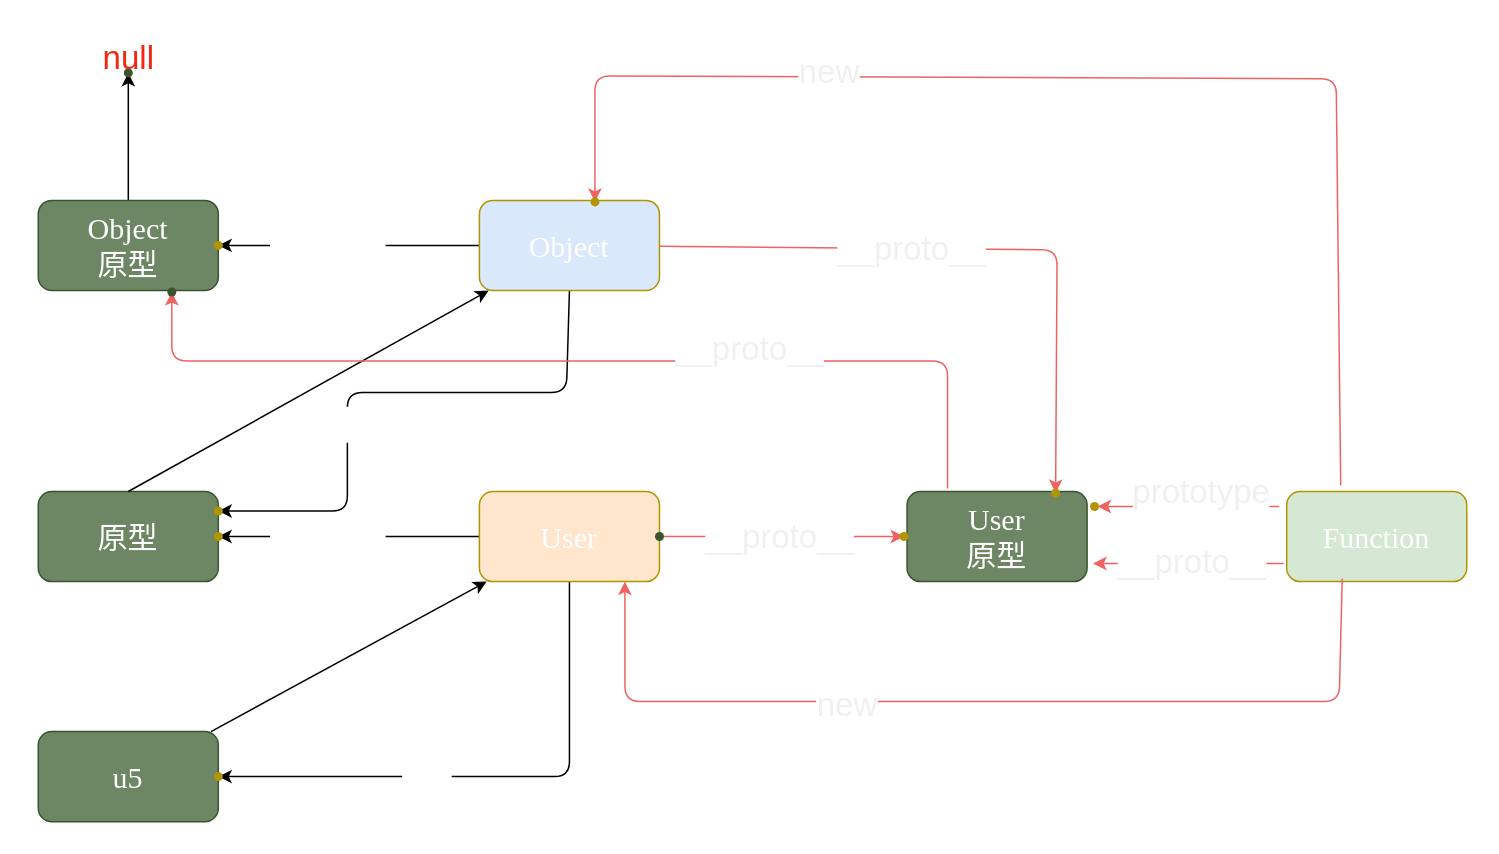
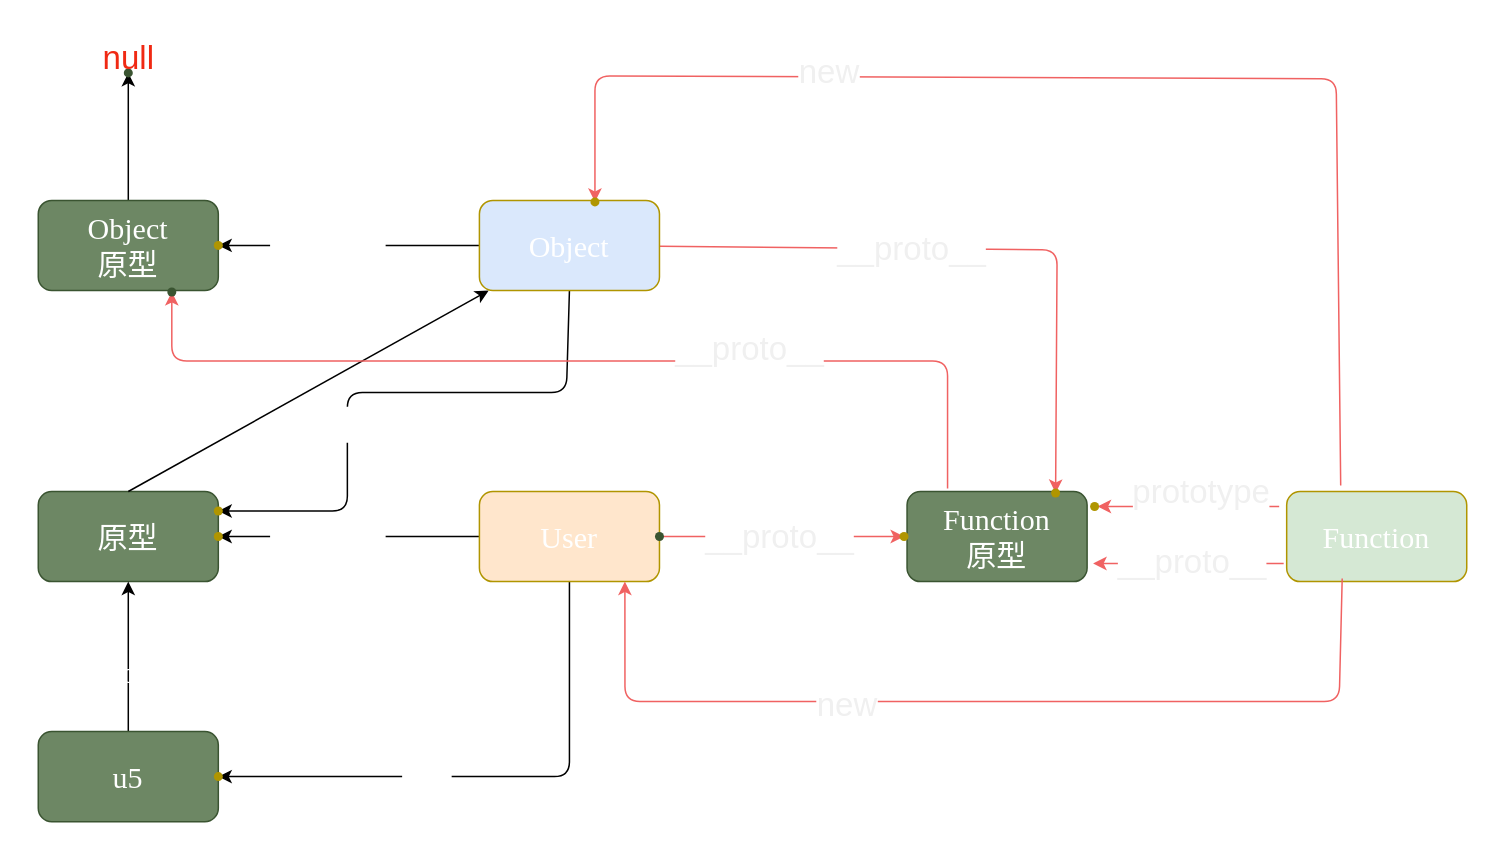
node "User 原型": label "User 原型" -> "Function 原型"
edge "u5" -> "User": now "u5" -> "原型"
